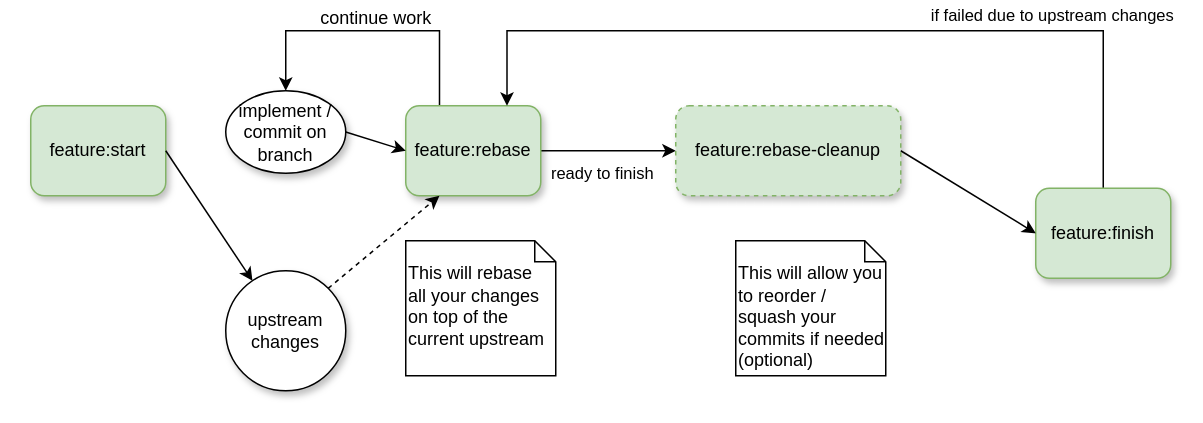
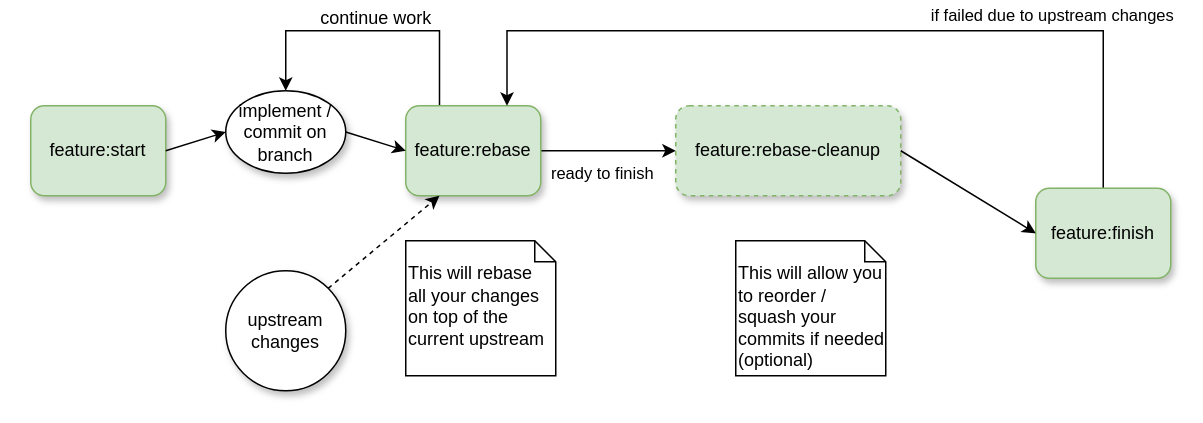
edge "feature:start" -> "upstream changes": now "feature:start" -> "implement / commit on branch"
